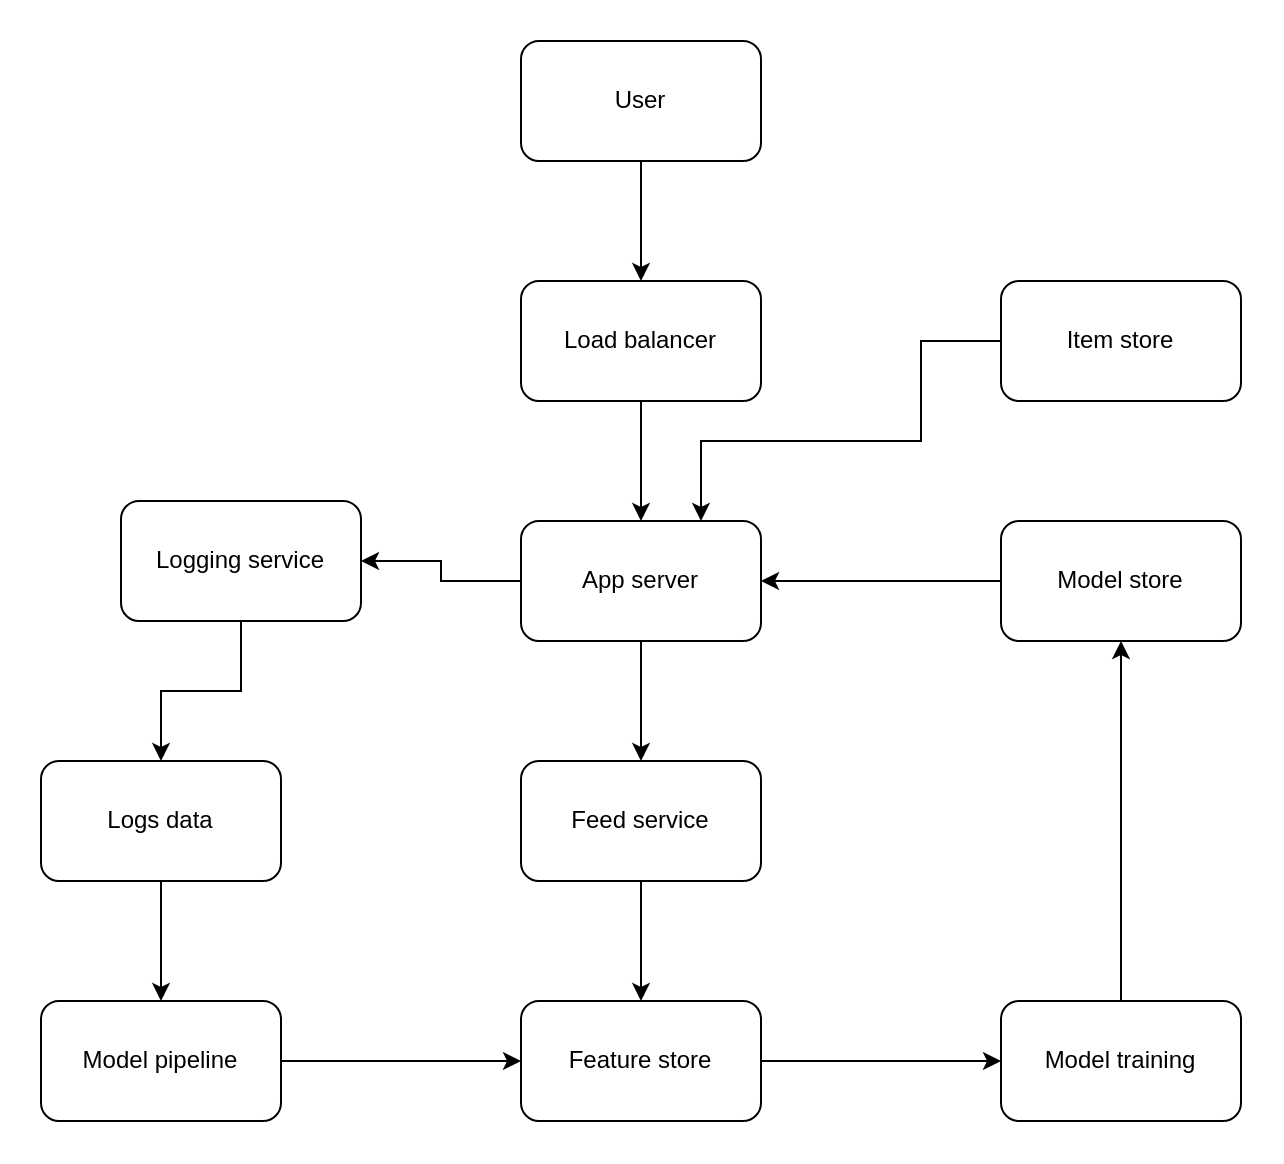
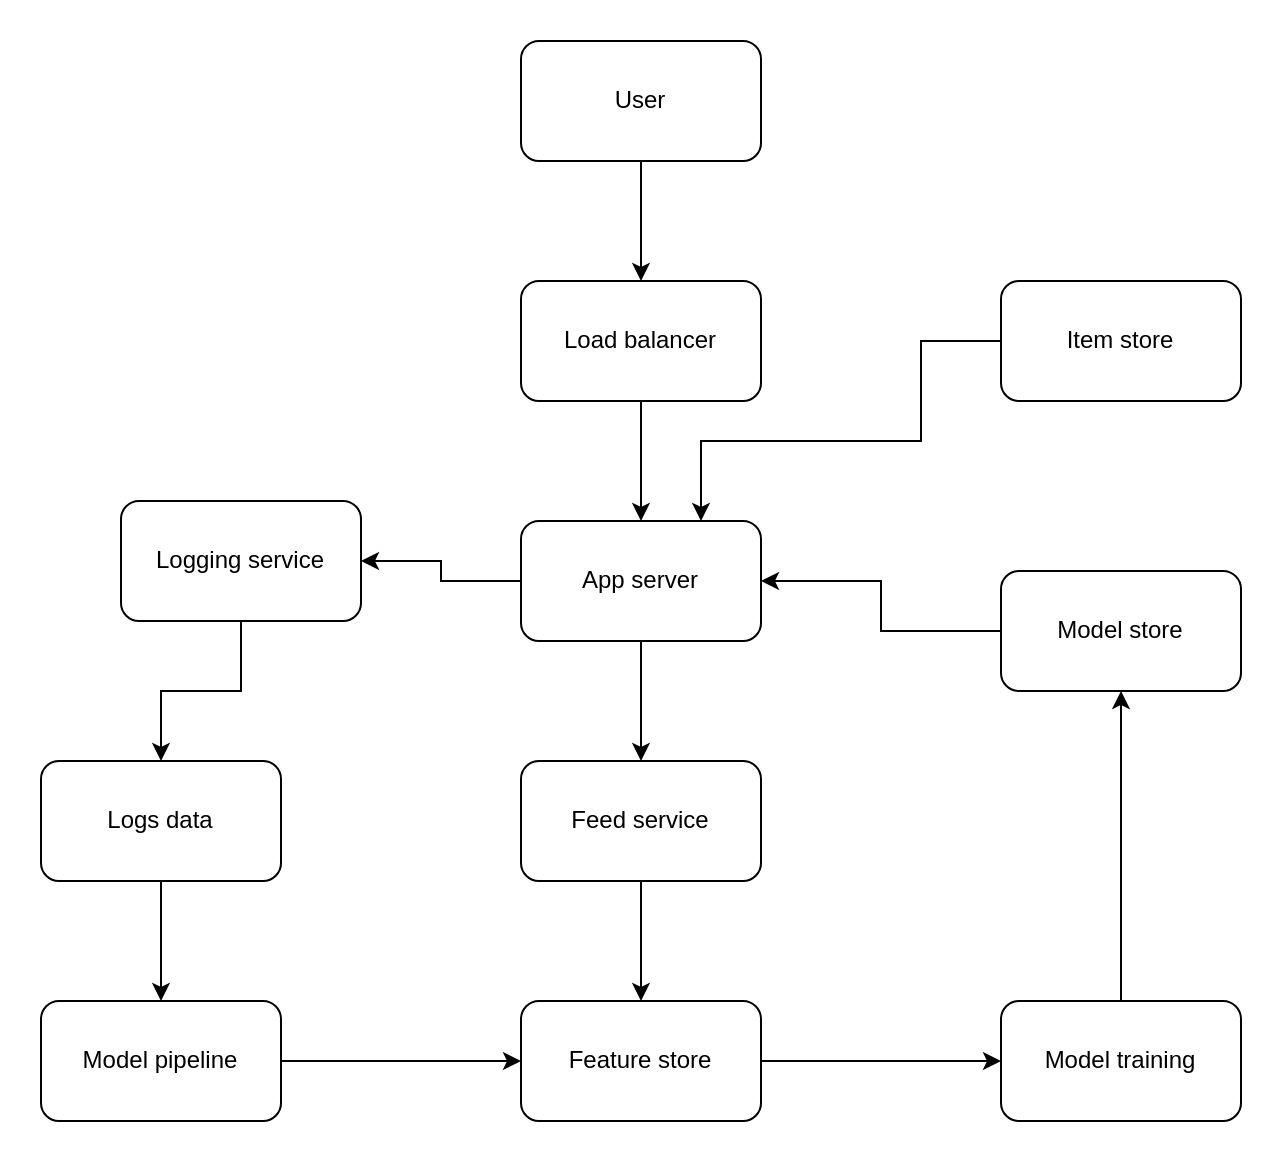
node "Model store": moved (1121, 581) -> (1121, 631)
